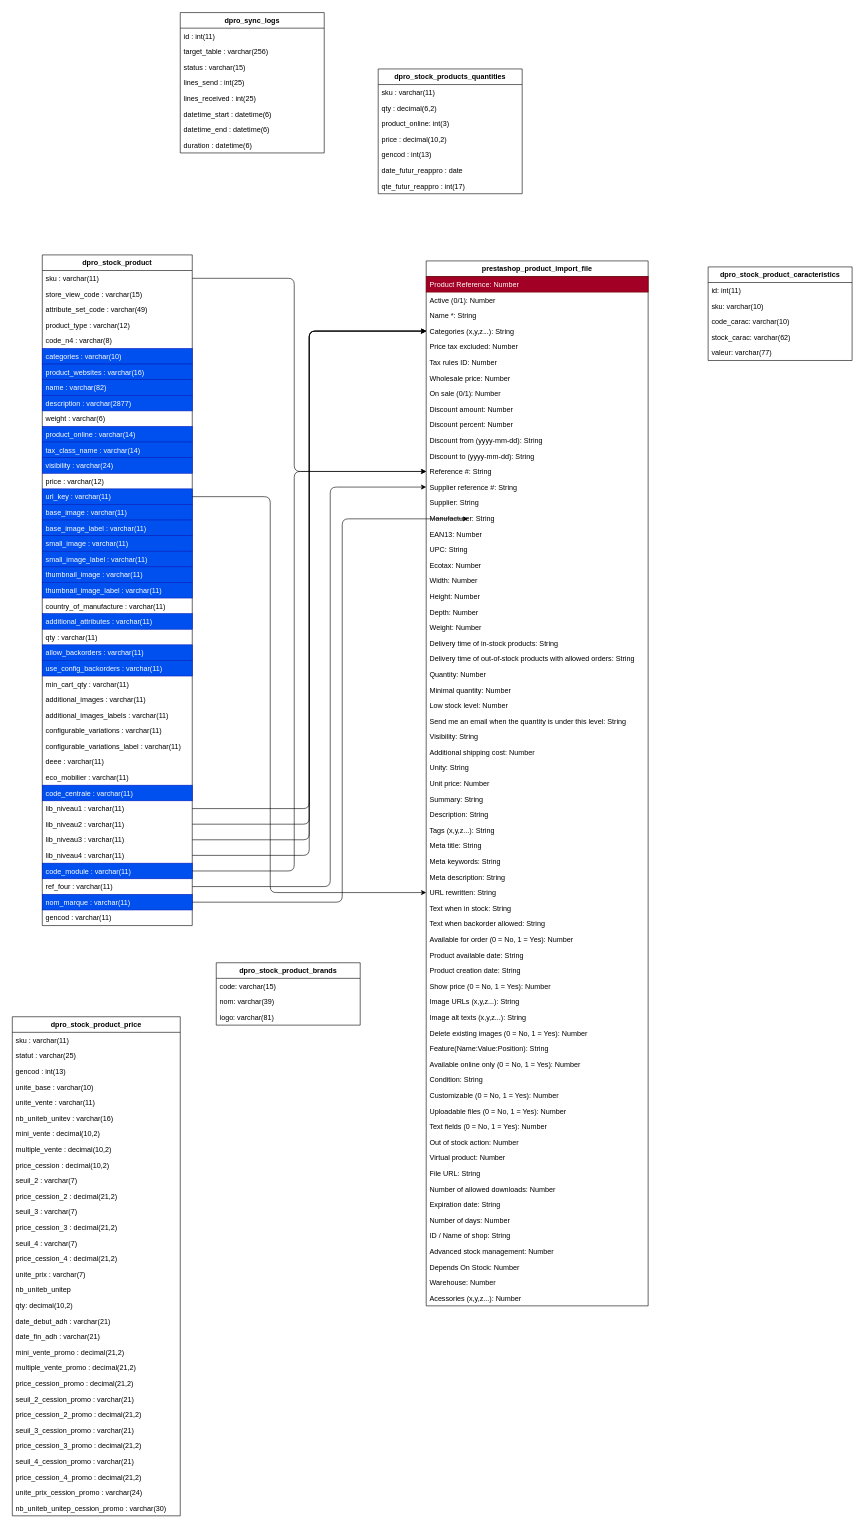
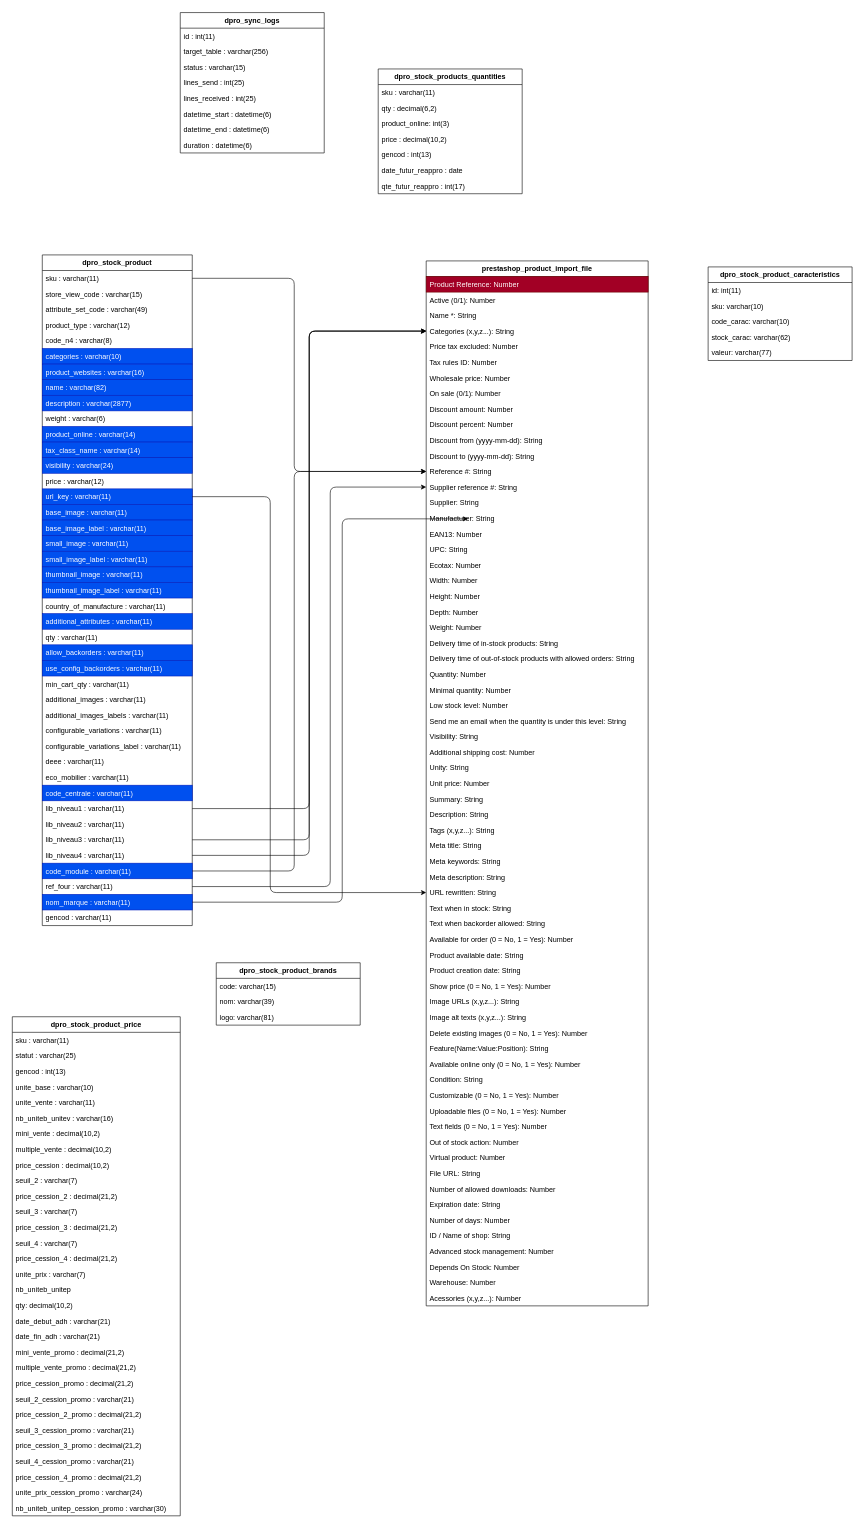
edge "lib_niveau2 : varchar(11)" -> "Categories (x,y,z...): String": removed
